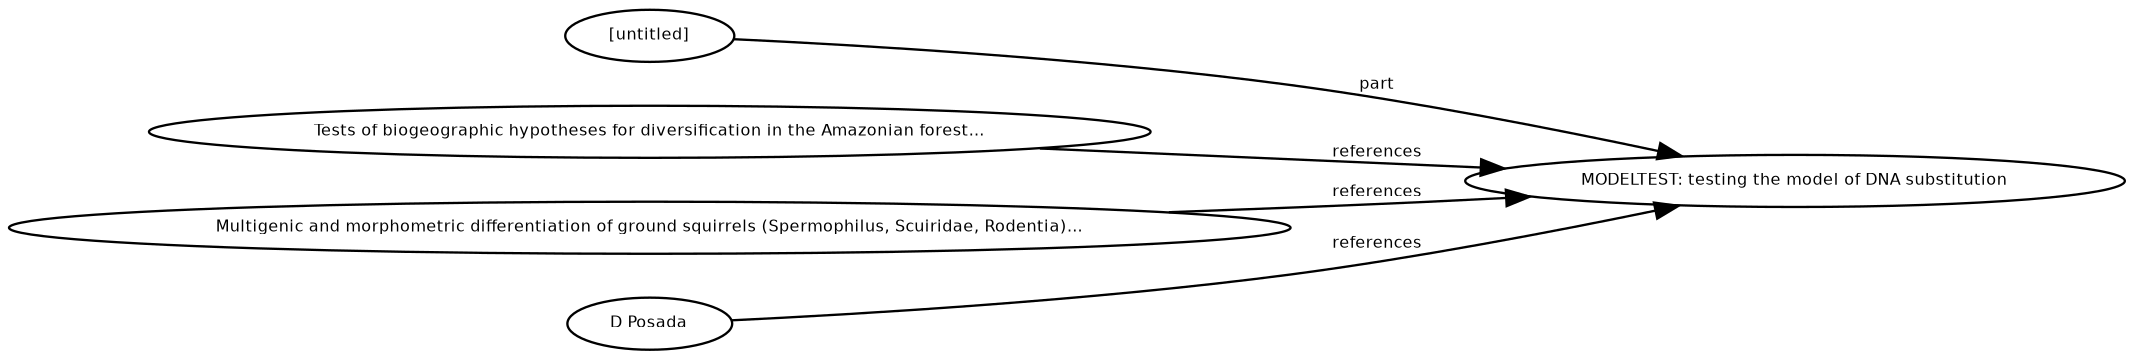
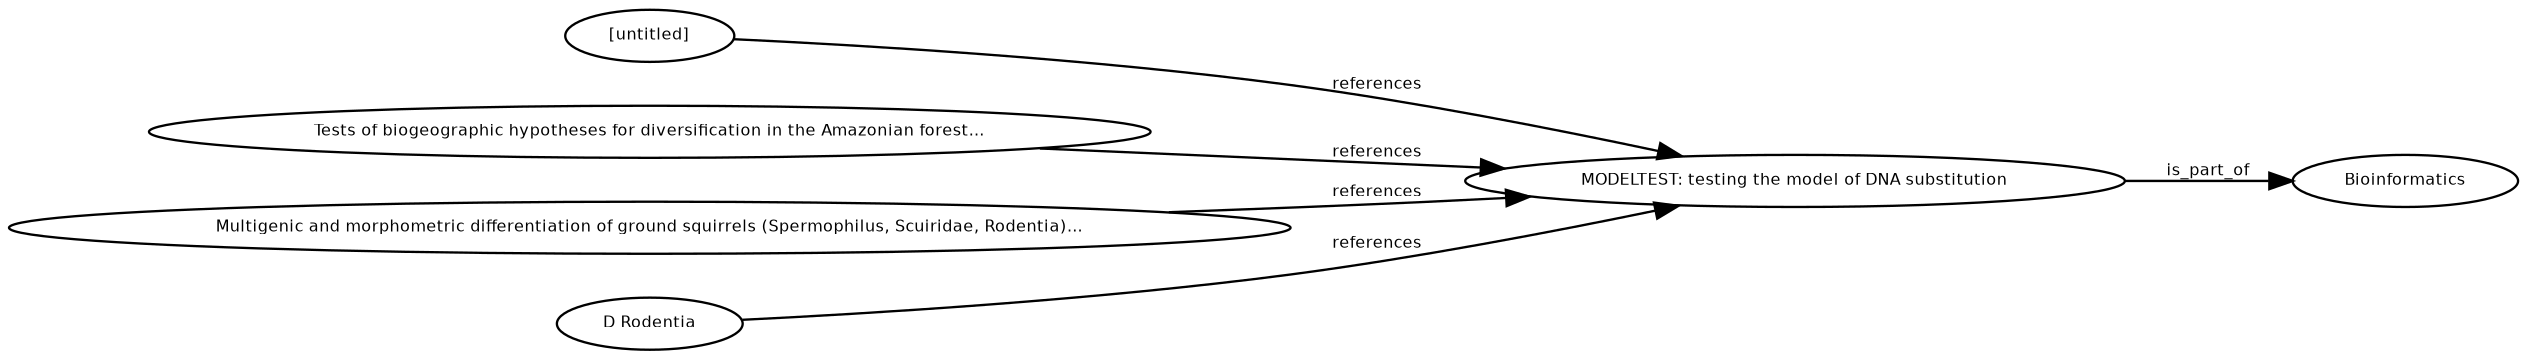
edge "[untitled]" -> "MODELTEST: testing the model of DNA substitution": label "part" -> "references"
node "Bioinformatics": added
node "D Posada": label "D Posada" -> "D Rodentia"
